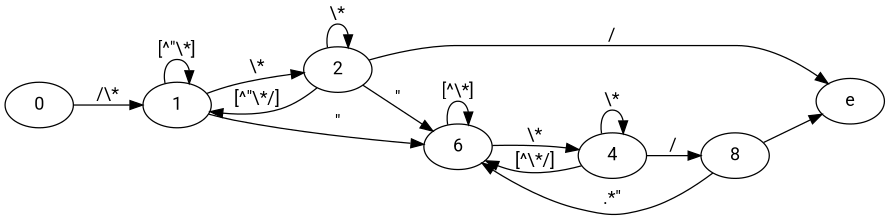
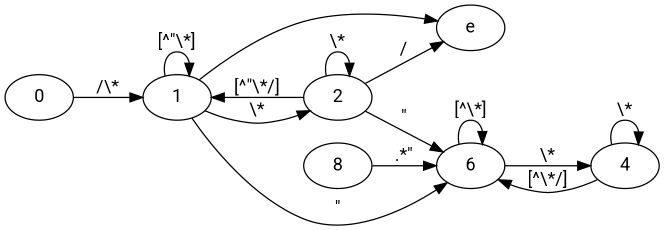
edge "8" -> "e": now "1" -> "e"
edge "4" -> "8": removed, label "/"
